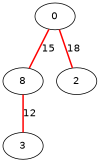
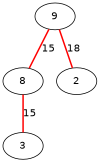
node "0": label "0" -> "9"
edge "8" -- "3": label "12" -> "15"
